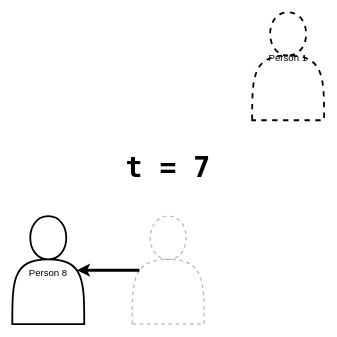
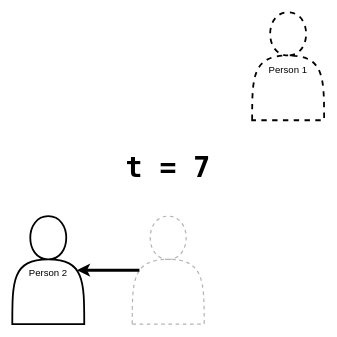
node "Person 1": moved (288, 57) -> (288, 69)
node "Person 8": label "Person 8" -> "Person 2"
